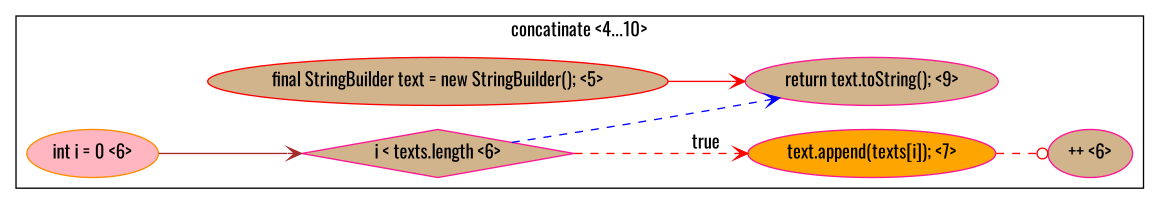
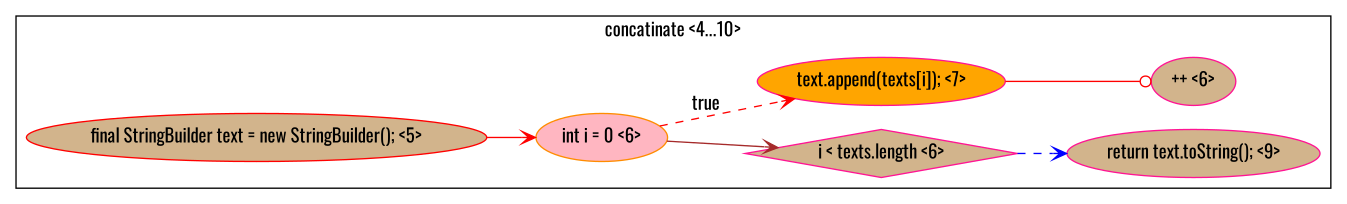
edge "final StringBuilder text = new StringBuilder(); <5>" -> "return text.toString(); <9>": now "final StringBuilder text = new StringBuilder(); <5>" -> "int i = 0 <6>"
edge "i < texts.length <6>" -> "text.append(texts[i]); <7>": now "int i = 0 <6>" -> "text.append(texts[i]); <7>"
edge "text.append(texts[i]); <7>" -> "++ <6>": style dashed -> solid
